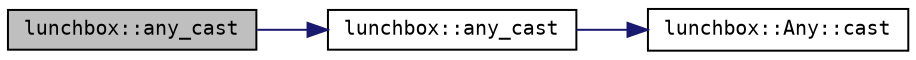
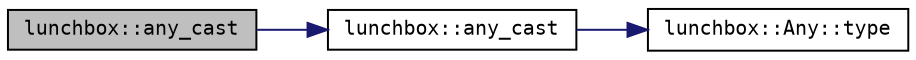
node "lunchbox::Any::cast": label "lunchbox::Any::cast" -> "lunchbox::Any::type"
